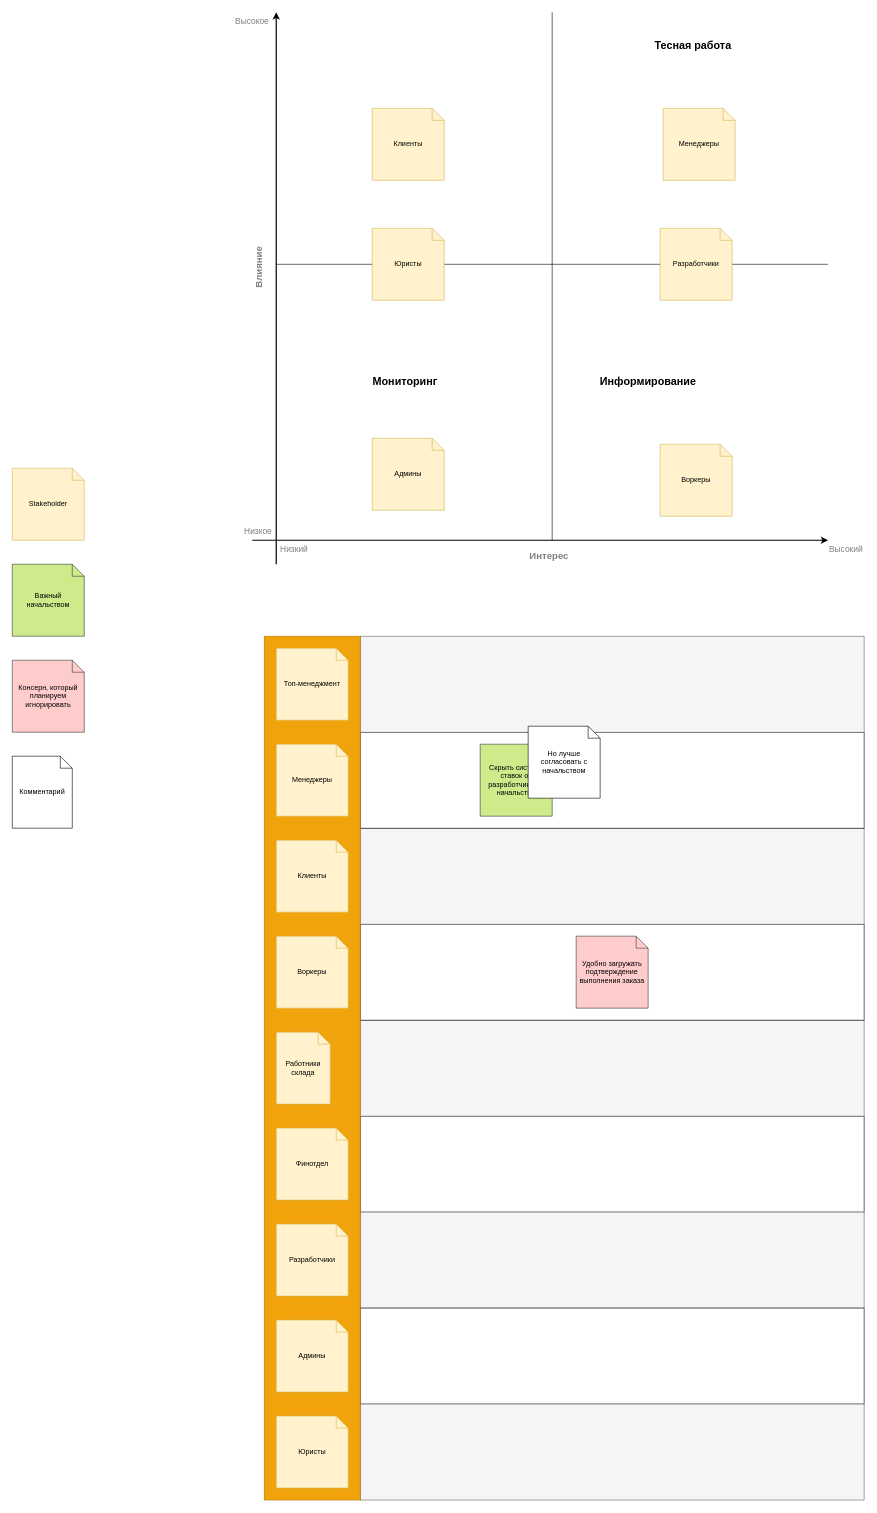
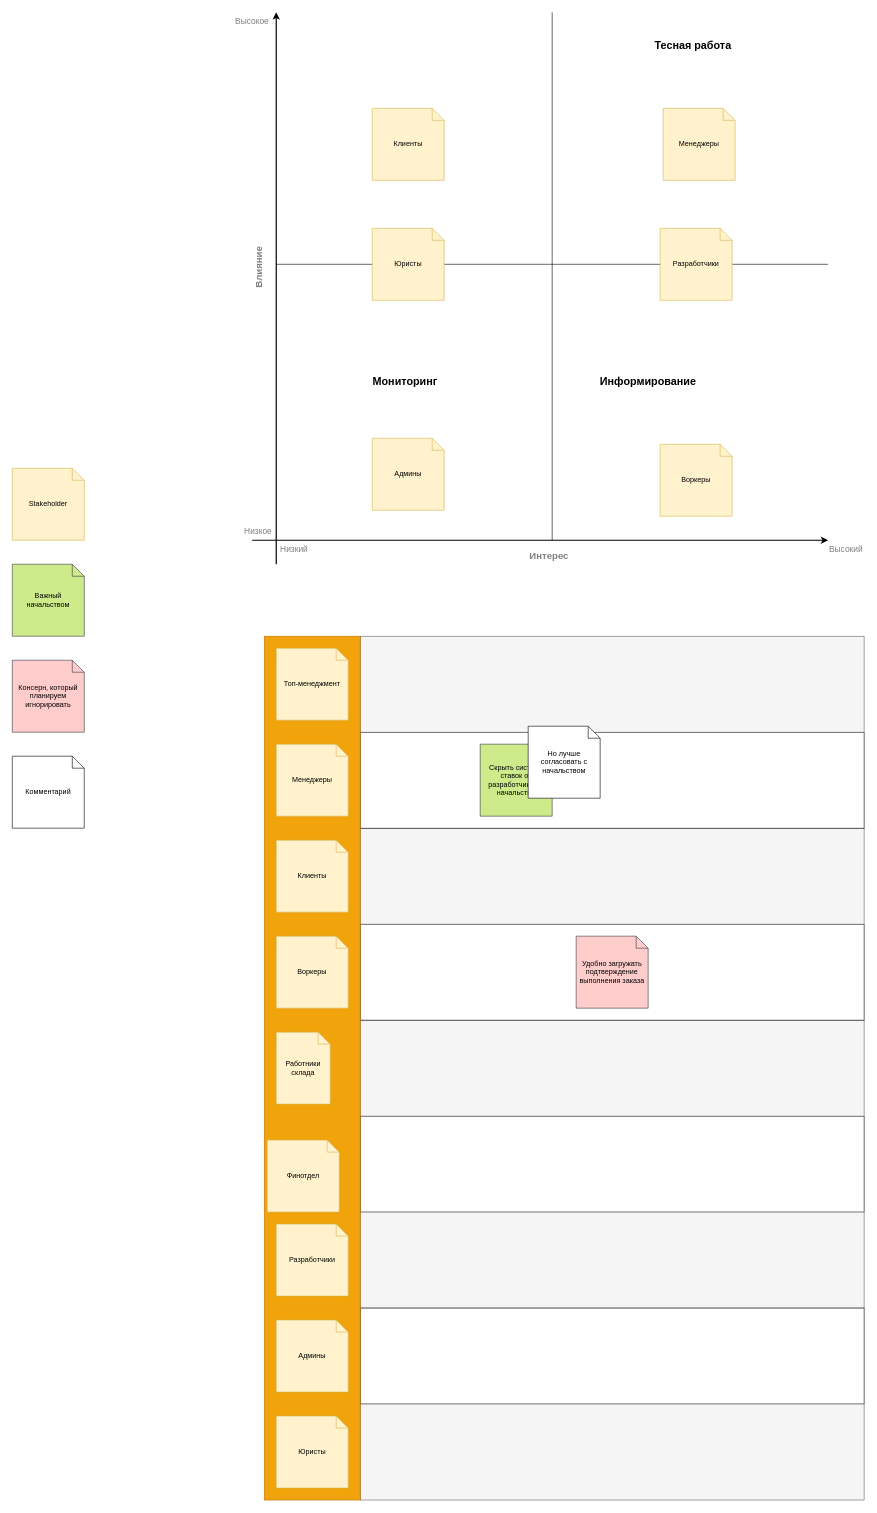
node "Комментарий": size 60x72 -> 72x72
node "Финотдел": moved (312, 1164) -> (303, 1176)
